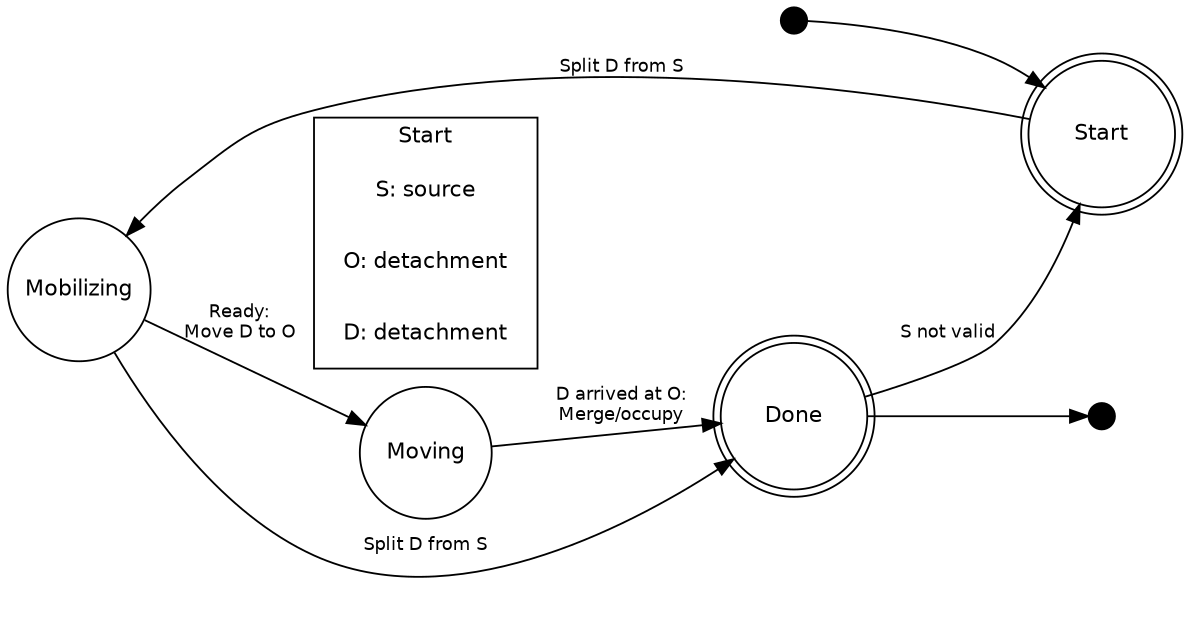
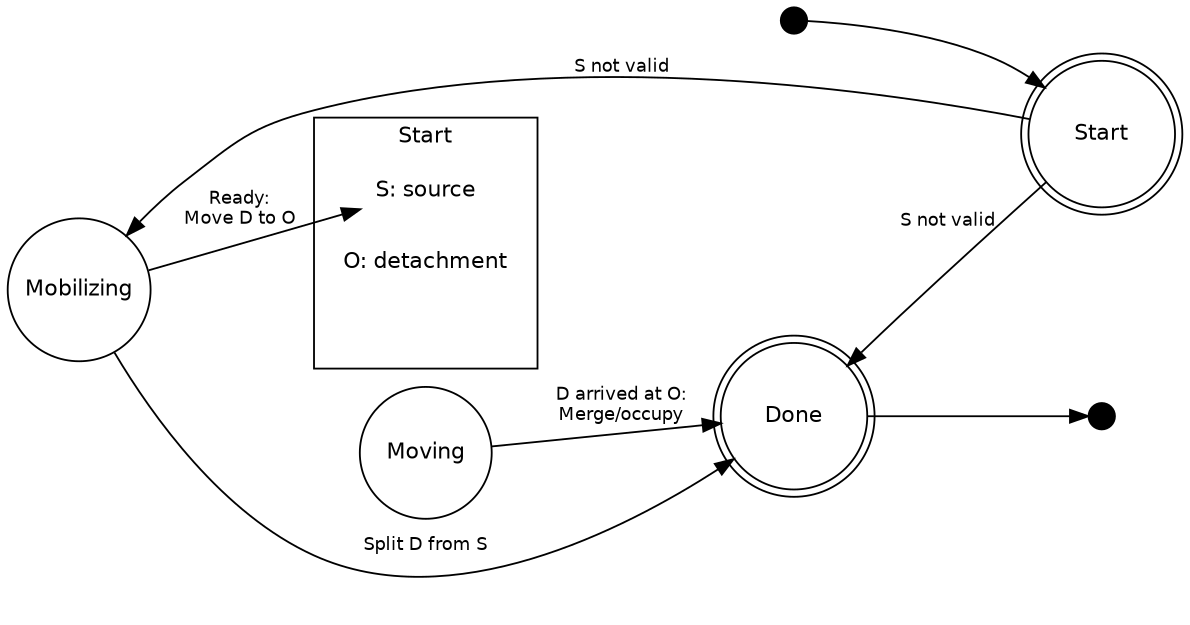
edge "Start" -> "Mobilizing": label "Split D from S" -> "S not valid"
node "D: detachment": removed
edge "Done" -> "Start": reversed
edge "Mobilizing" -> "Moving": now "Mobilizing" -> "S: source"
